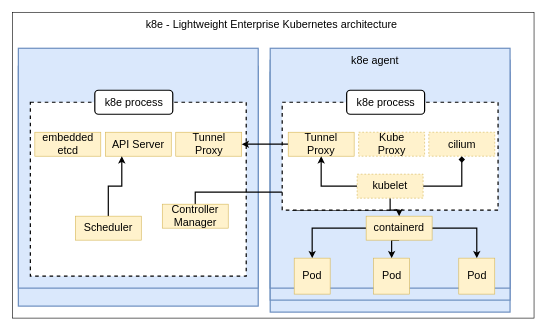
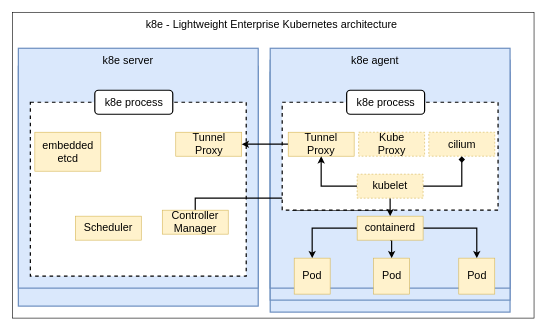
node "k8e server": added
node "embedded etcd": size 66x24 -> 66x39
node "API Server": removed
edge "Scheduler" -> "API Server": removed
node "Controller Manager": moved (195, 216) -> (195, 222)
node "containerd": moved (399, 228) -> (390, 228)
